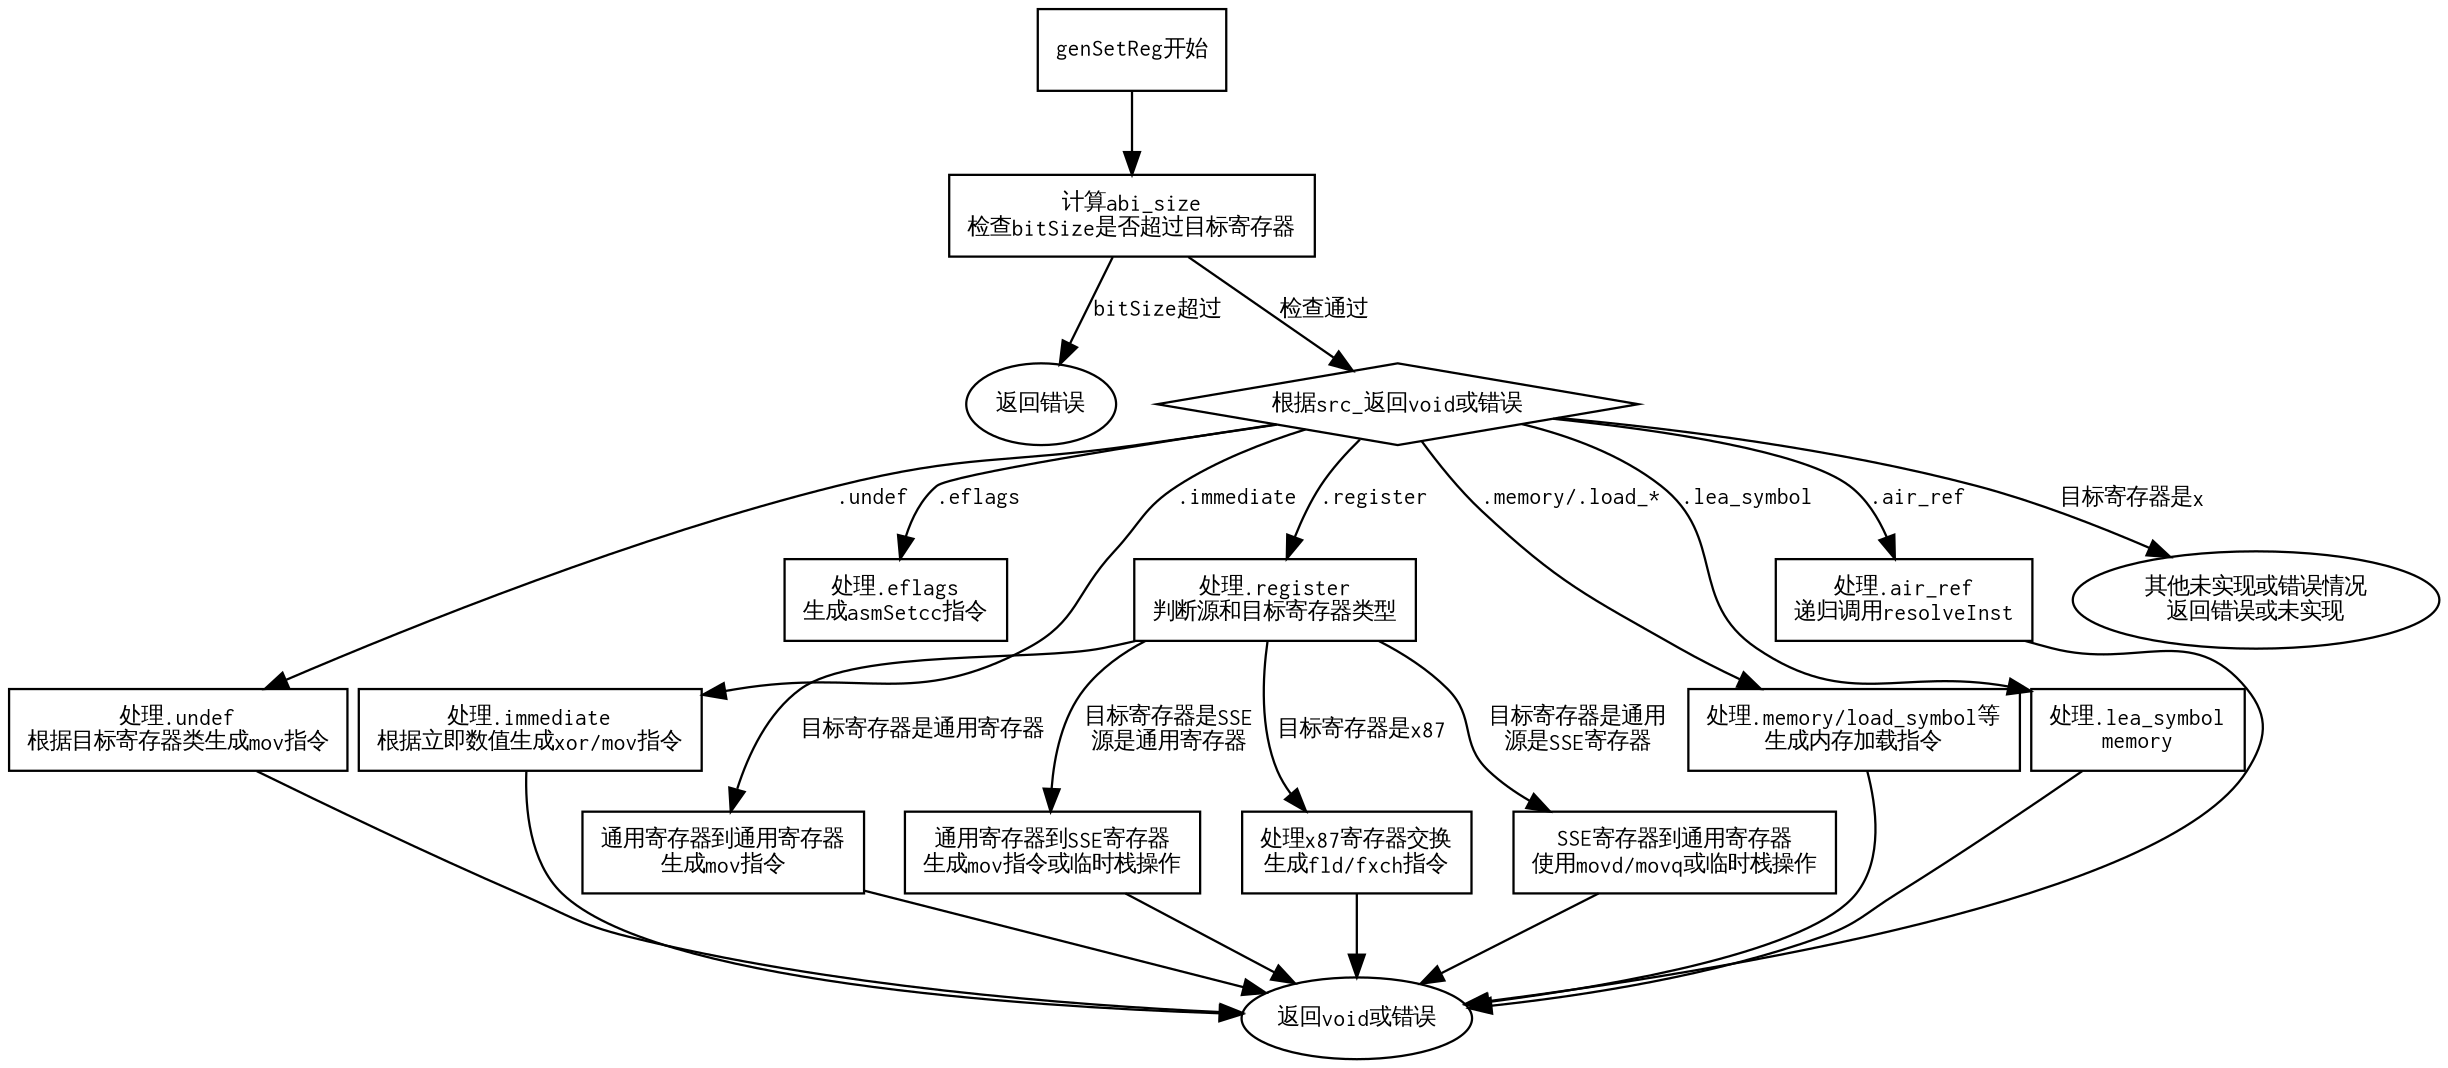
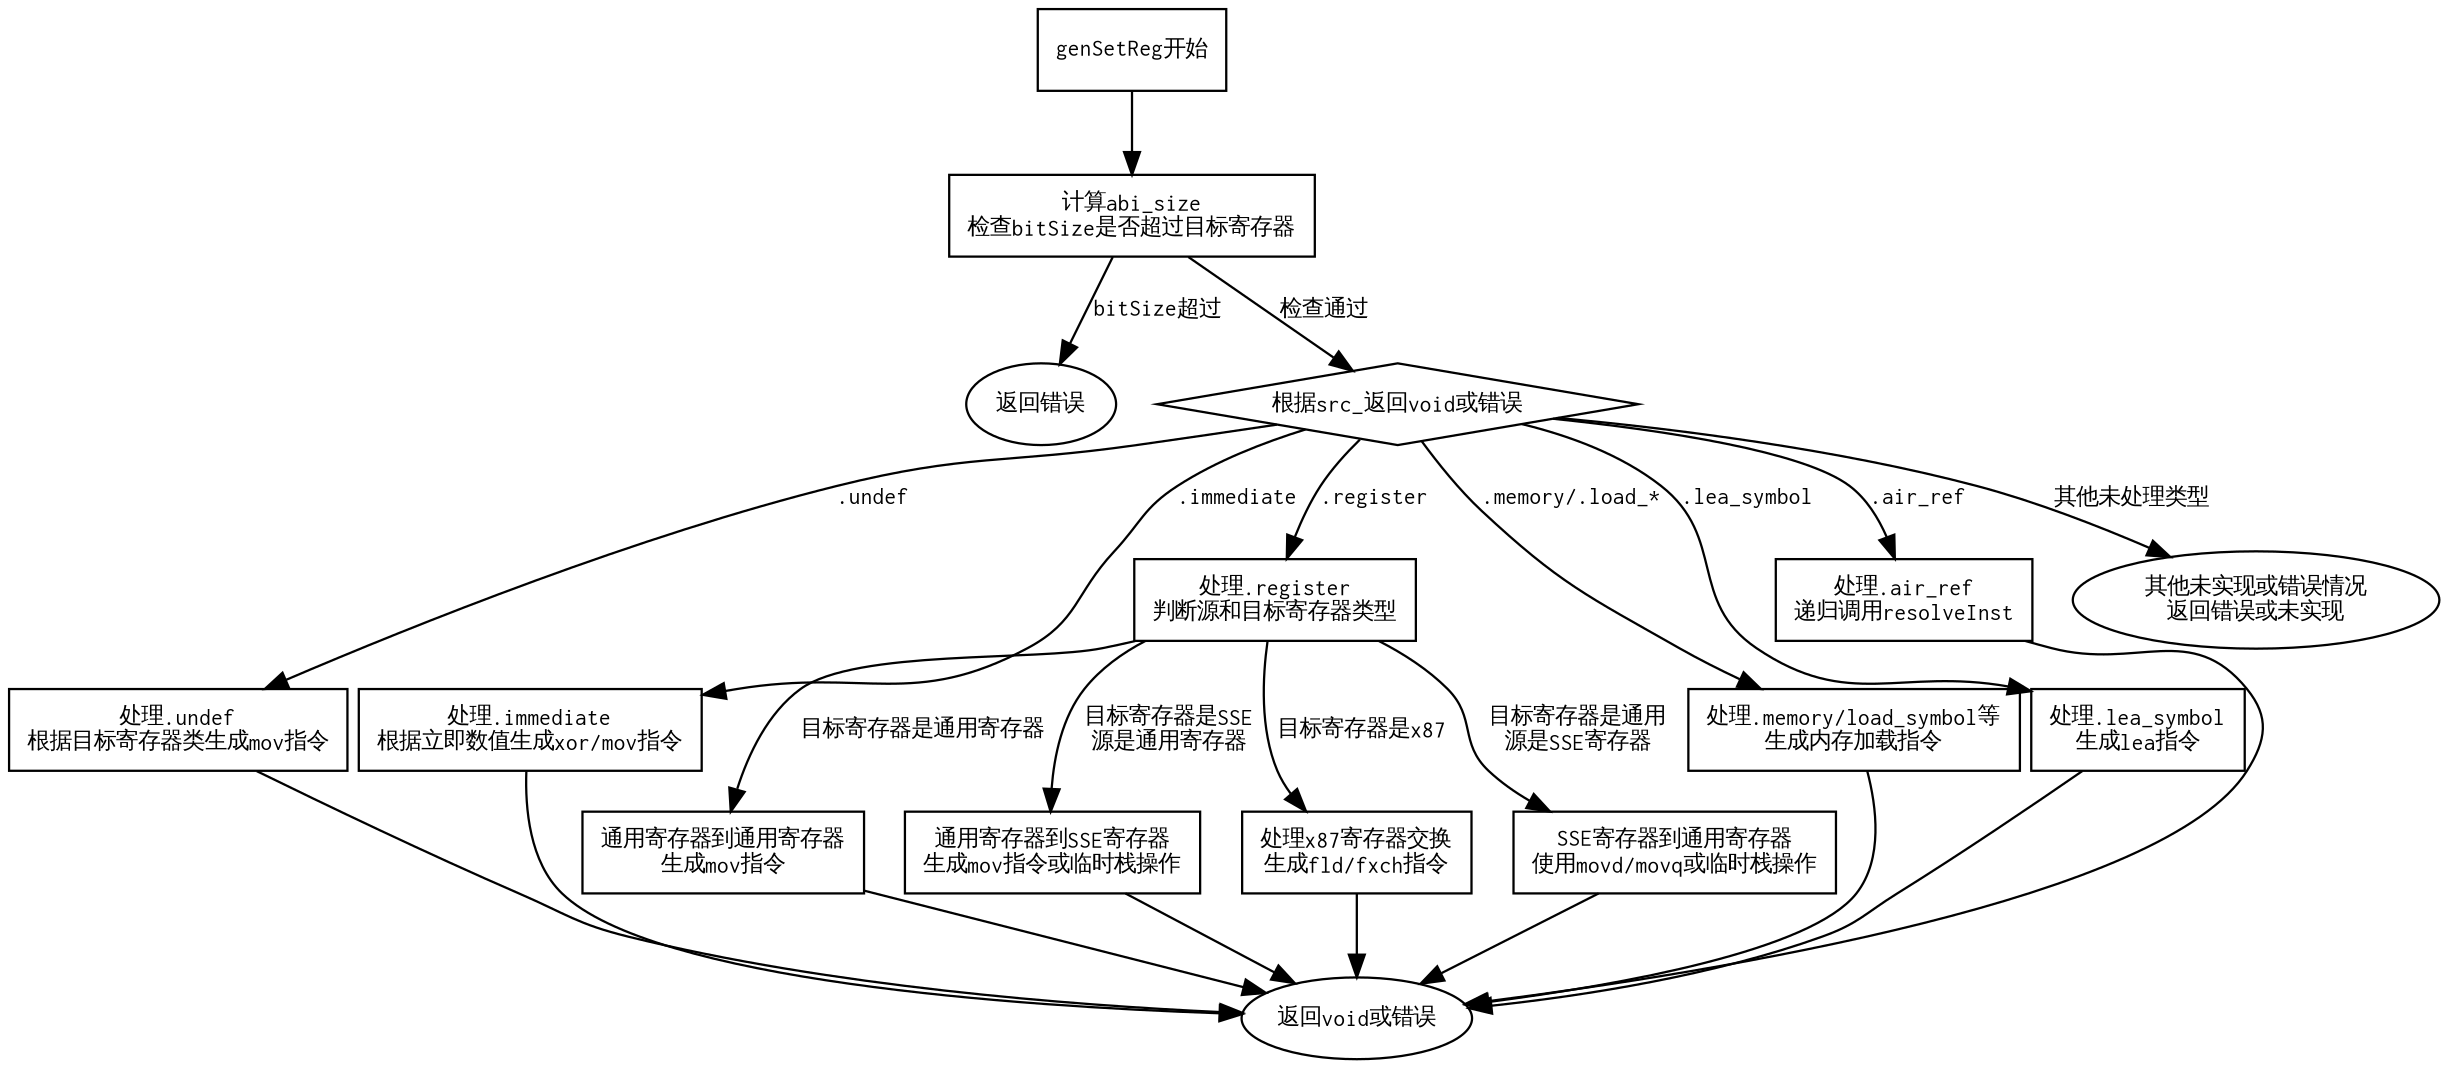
edge "根据src_返回void或错误" -> "其他未实现或错误情况 返回错误或未实现": label "目标寄存器是x" -> "其他未处理类型"
node "处理.eflags 生成asmSetcc指令": removed
node "处理.lea_symbol memory": label "处理.lea_symbol memory" -> "处理.lea_symbol 生成lea指令"
